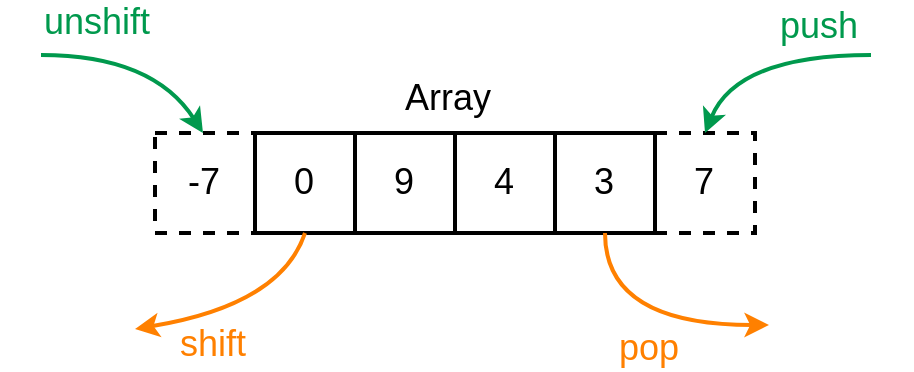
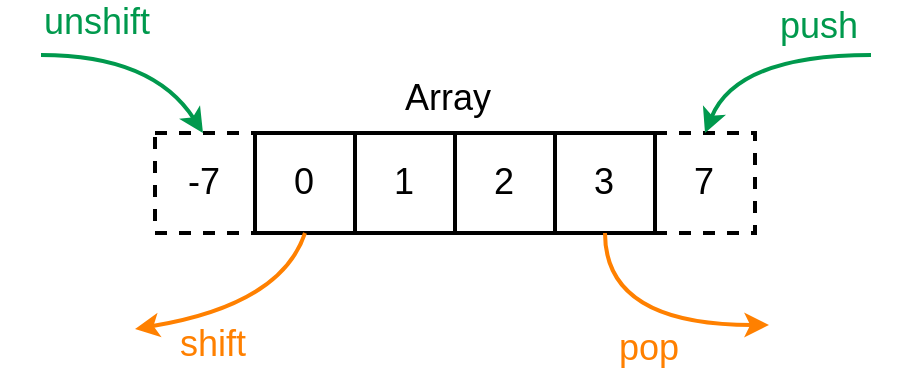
node "9": label "9" -> "1"
node "4": label "4" -> "2"
